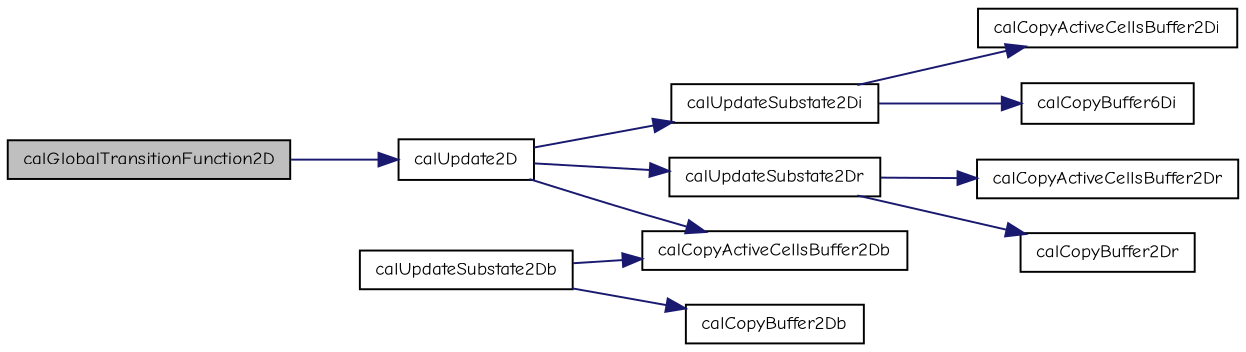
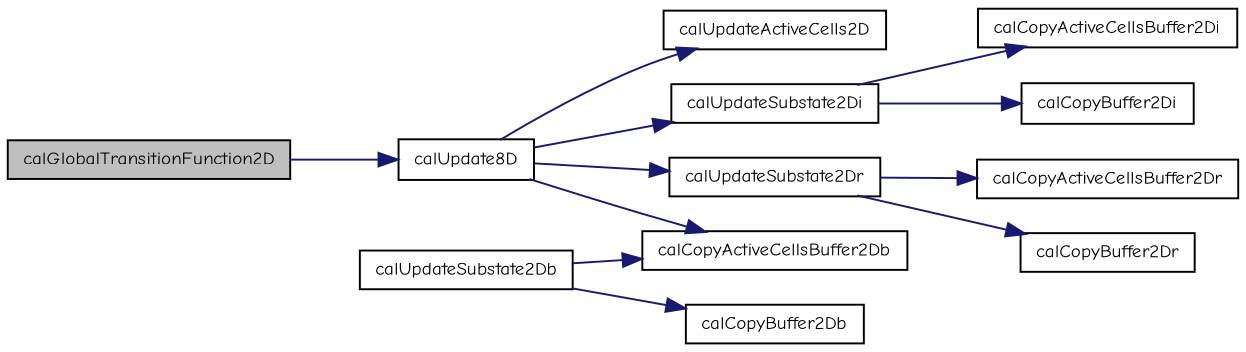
node "calUpdateActiveCells2D": added
node "calCopyBuffer6Di": label "calCopyBuffer6Di" -> "calCopyBuffer2Di"
node "calUpdate2D": label "calUpdate2D" -> "calUpdate8D"
